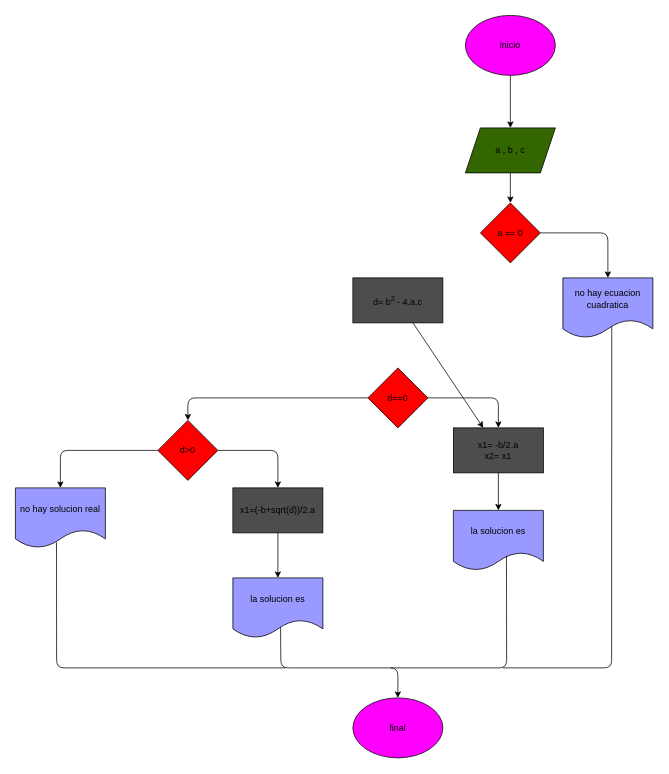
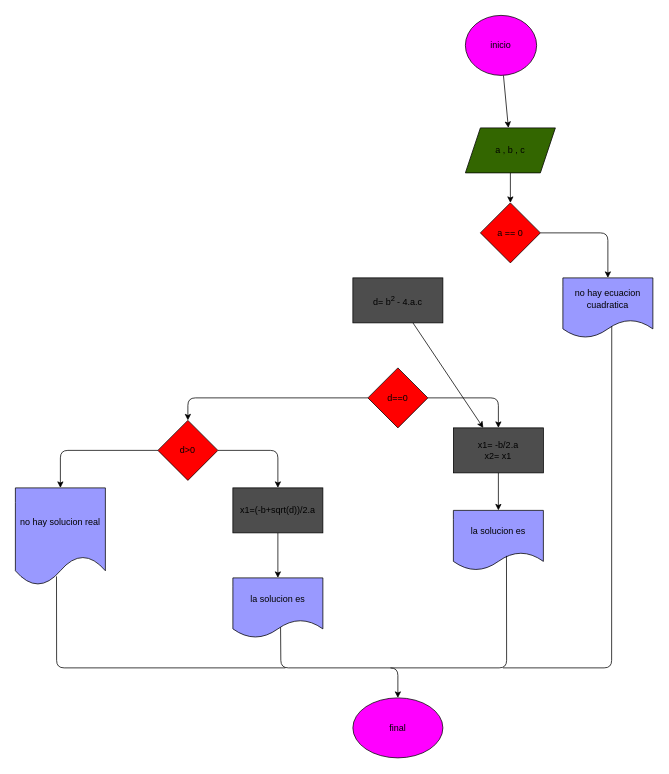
node "inicio": size 90x60 -> 71x60
node "no hay solucion real": size 90x60 -> 90x98
